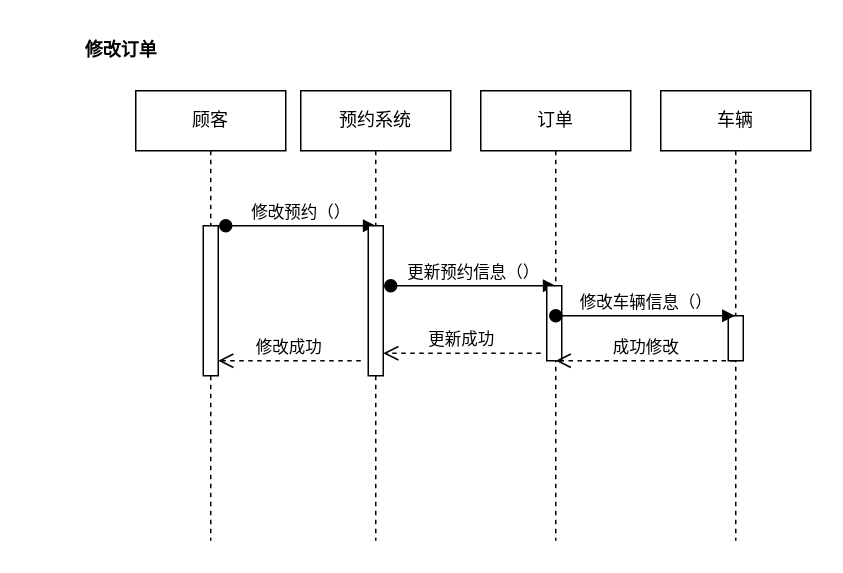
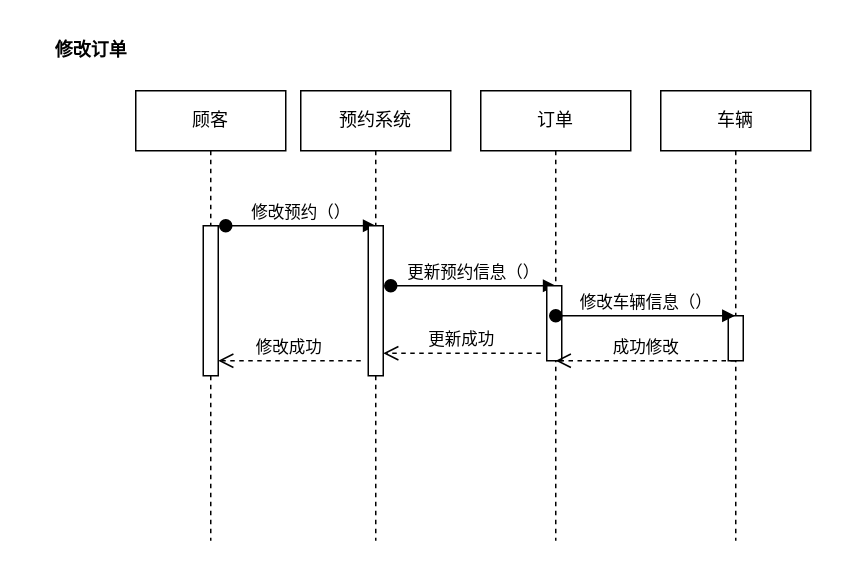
node "修改订单": moved (121, 50) -> (91, 50)
